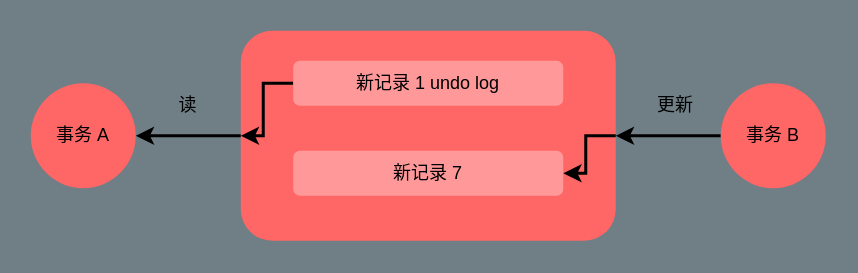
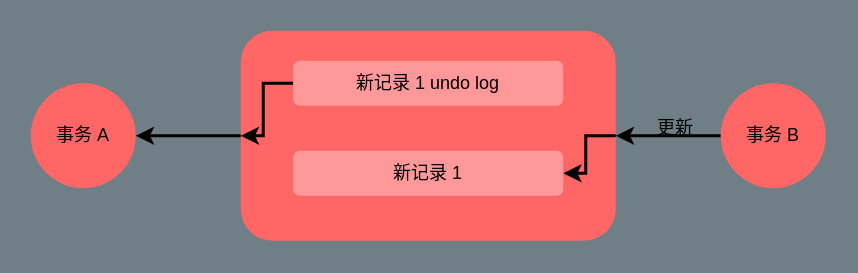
node "读": removed
node "更新": moved (676, 106) -> (676, 128)
node "新记录 7": label "新记录 7" -> "新记录 1"
